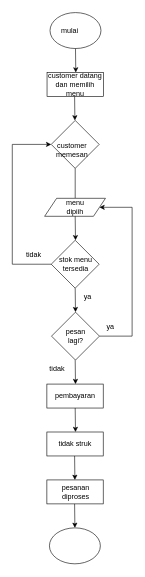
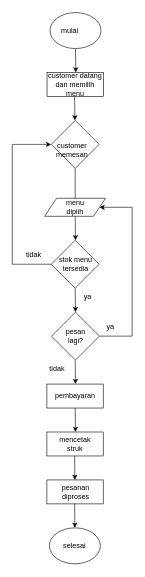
node "tidak struk": label "tidak struk" -> "mencetak struk"
node "selesai": added
